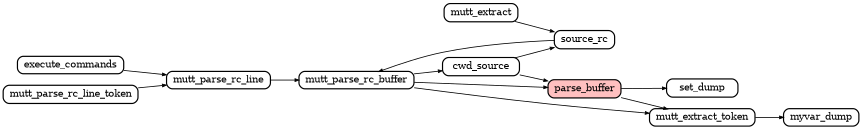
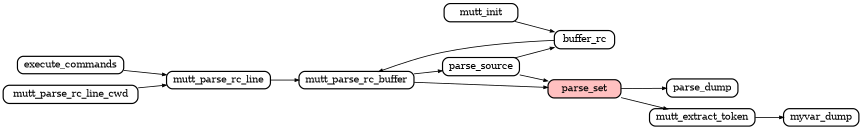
node "mutt_extract": label "mutt_extract" -> "mutt_init"
node "source_rc": label "source_rc" -> "buffer_rc"
node "cwd_source": label "cwd_source" -> "parse_source"
node "set_dump": label "set_dump" -> "parse_dump"
node "parse_buffer": label "parse_buffer" -> "parse_set"
node "mutt_parse_rc_line_token": label "mutt_parse_rc_line_token" -> "mutt_parse_rc_line_cwd"
edge "mutt_parse_rc_buffer" -> "mutt_extract_token": removed
